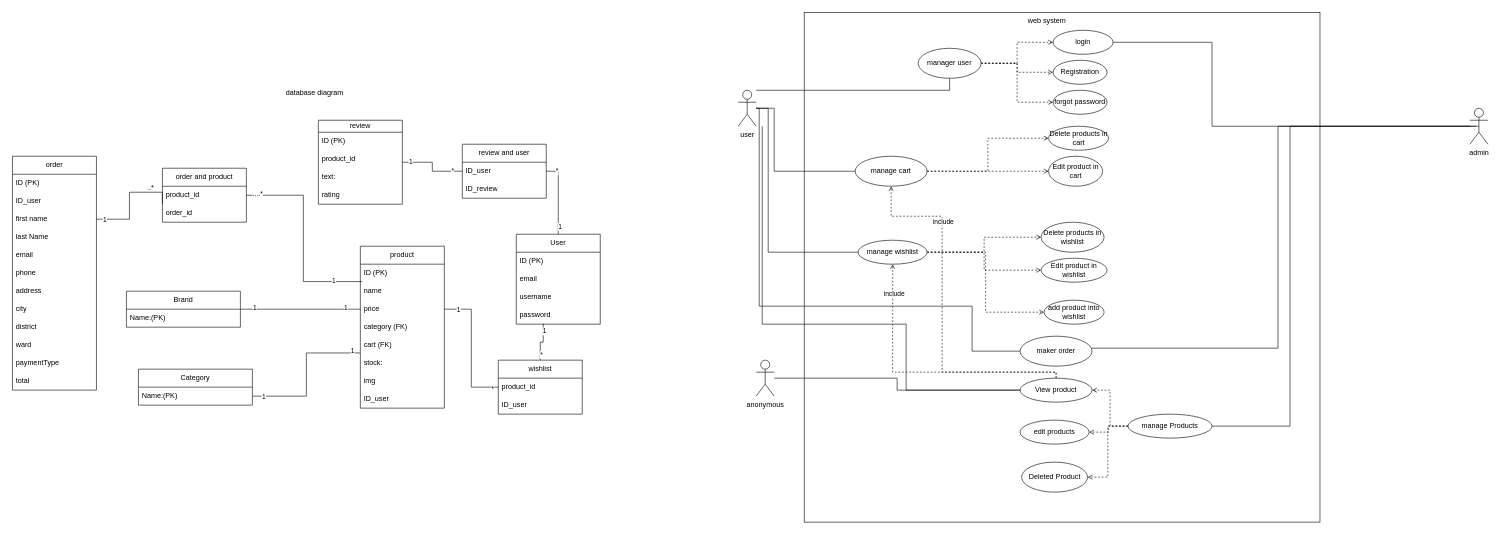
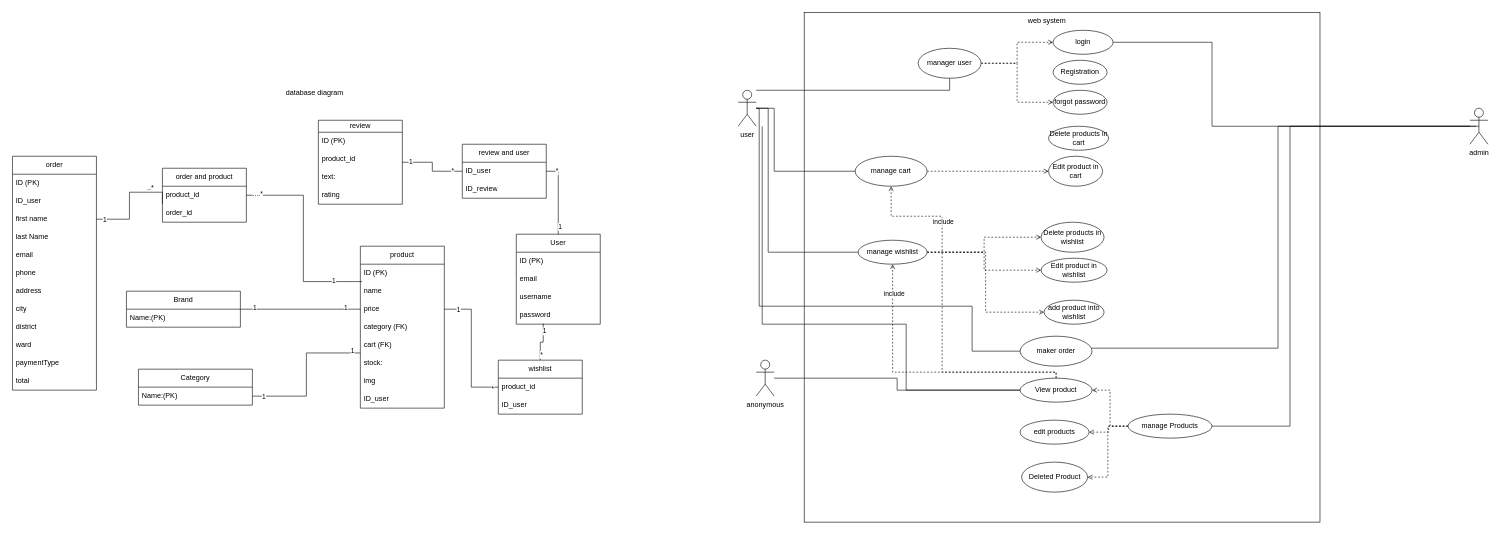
edge "manager user" -> "Registration": removed
edge "manage cart" -> "Delete products in cart": removed
